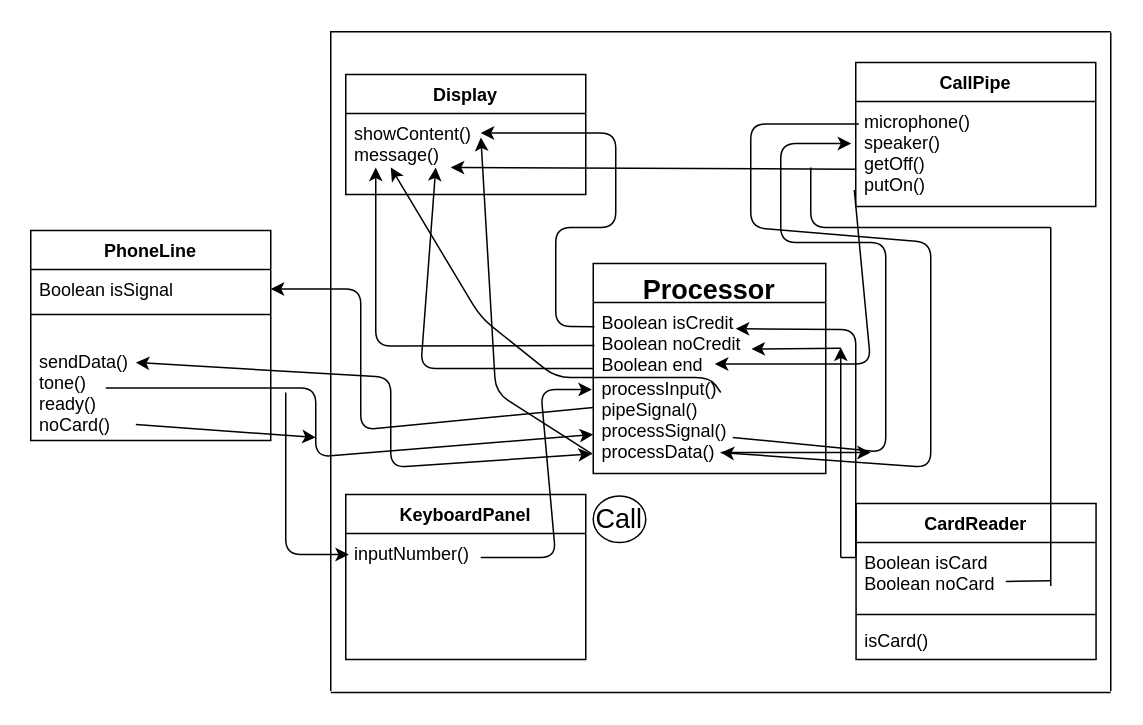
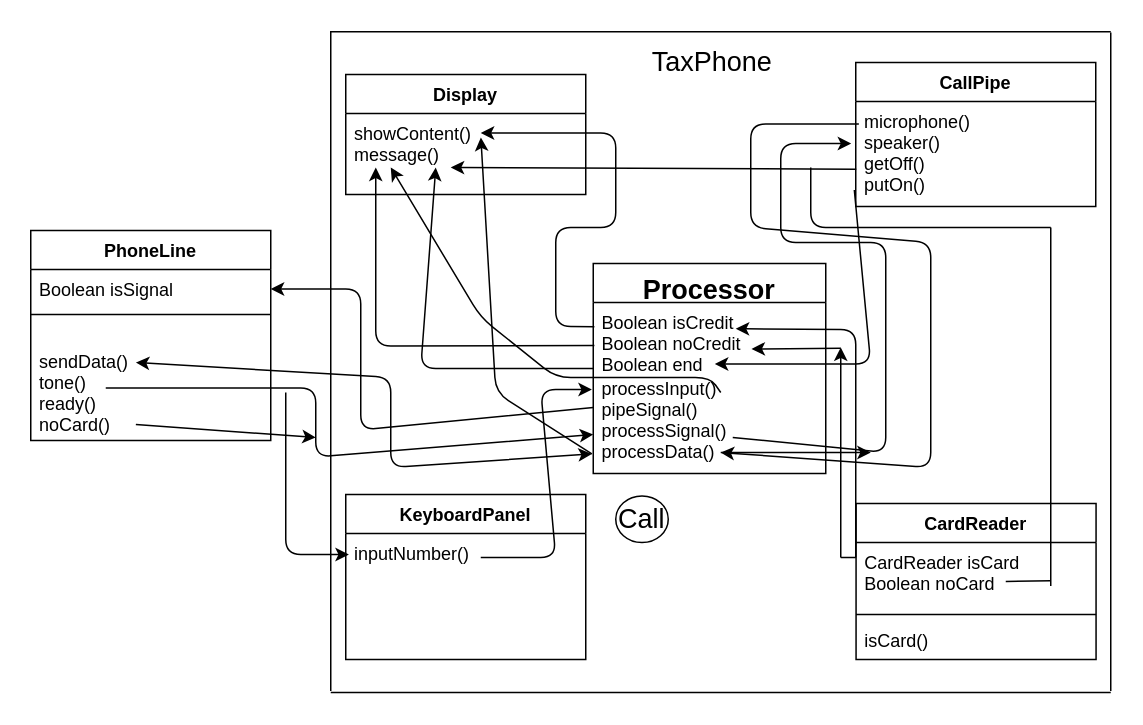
node "TaxPhone": added
node "Call": moved (620, 519) -> (642, 519)
node "Boolean isCard Boolean noCard": label "Boolean isCard Boolean noCard" -> "CardReader isCard Boolean noCard"
